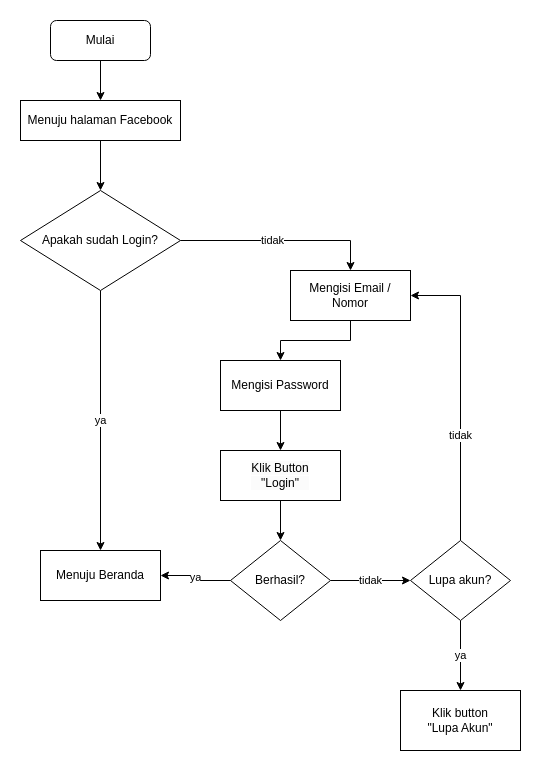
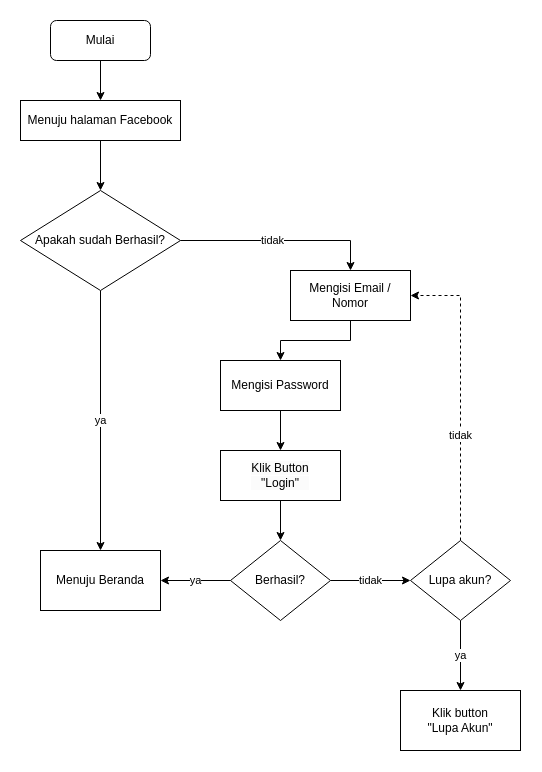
node "Apakah sudah Login?": label "Apakah sudah Login?" -> "Apakah sudah Berhasil?"
edge "Lupa akun?" -> "Mengisi Email / Nomor": style solid -> dashed
node "Menuju Beranda": size 120x50 -> 120x60
